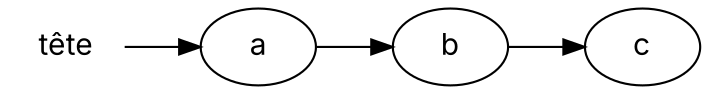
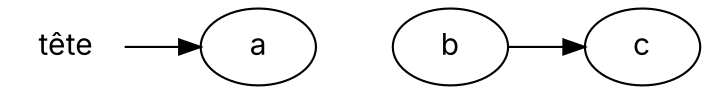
edge "a" -> "b": removed
